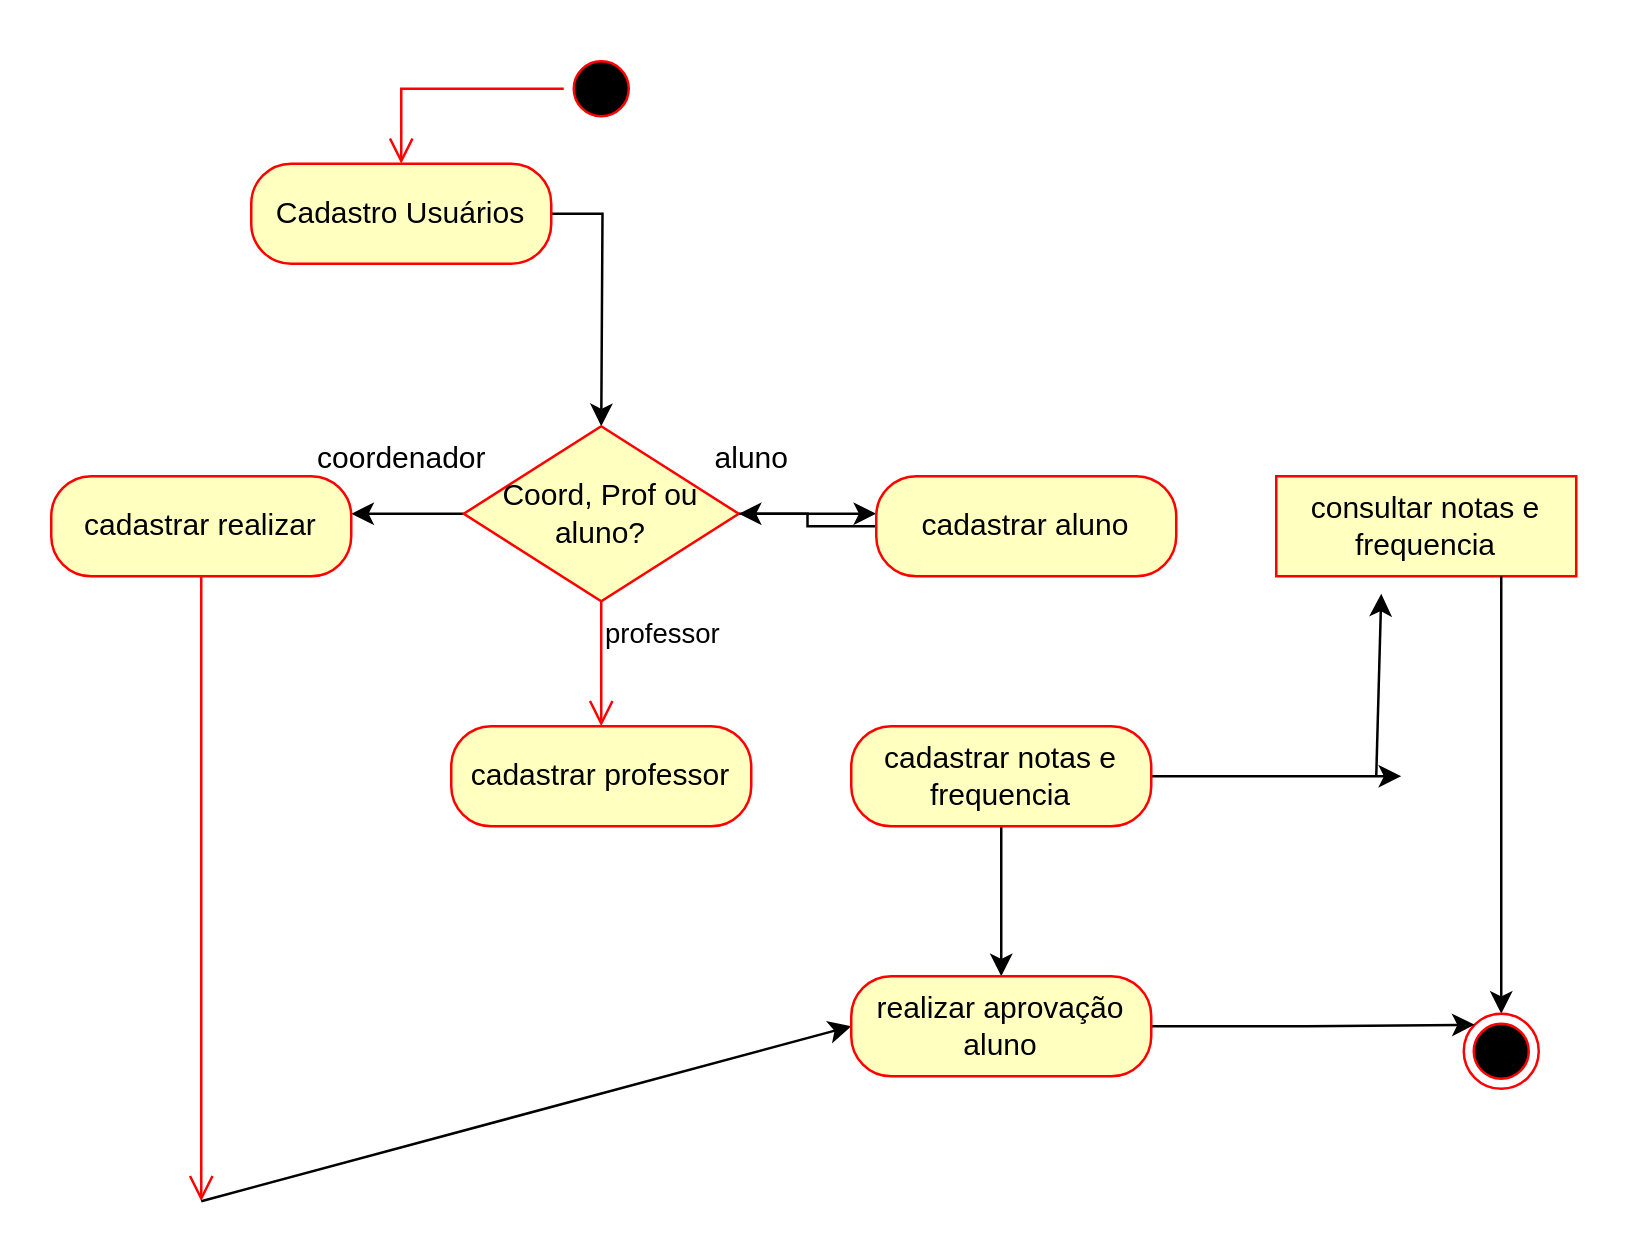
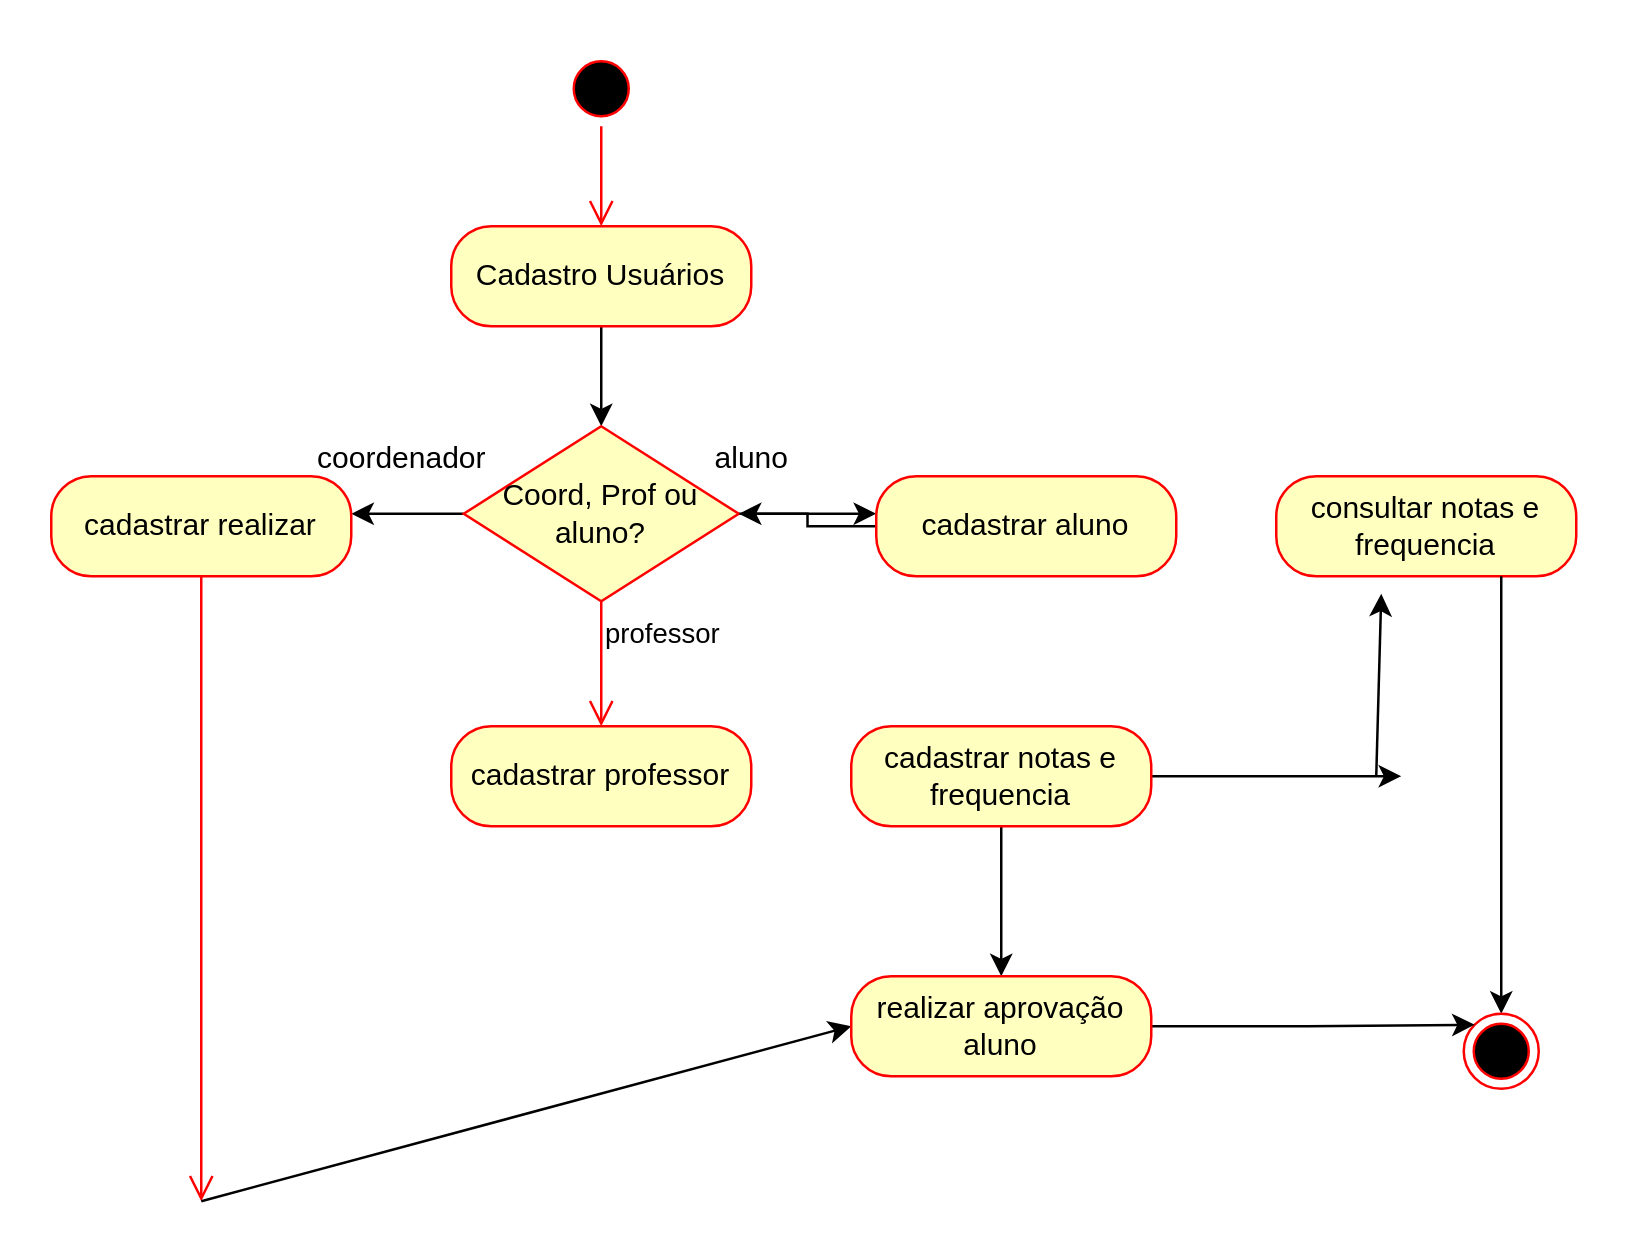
node "Cadastro Usuários": moved (401, 214) -> (601, 276)
node "consultar notas e frequencia": shape rectangle -> rounded rectangle
